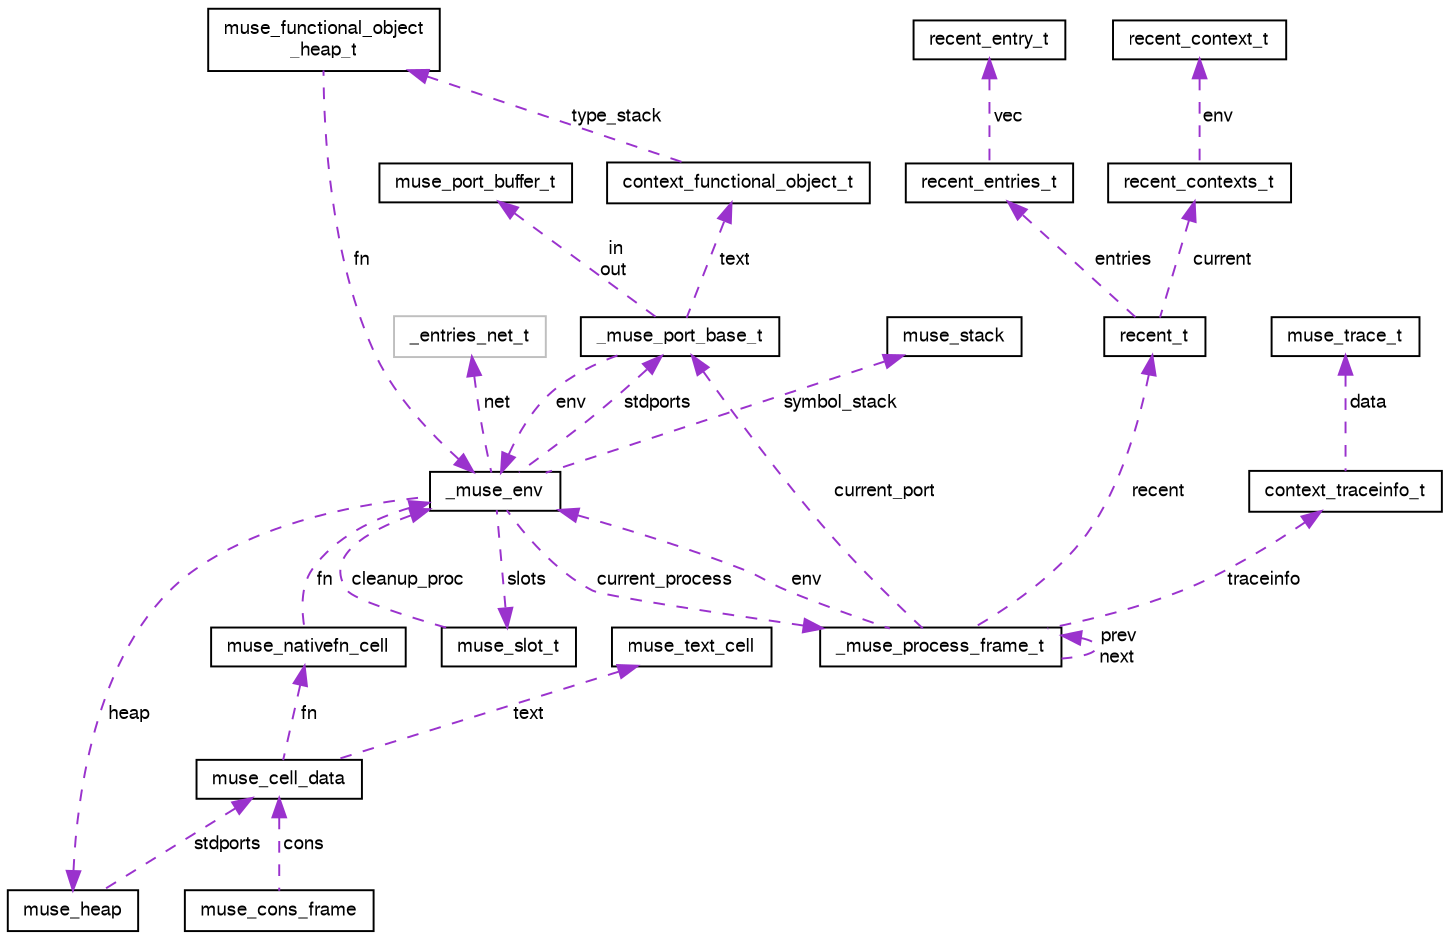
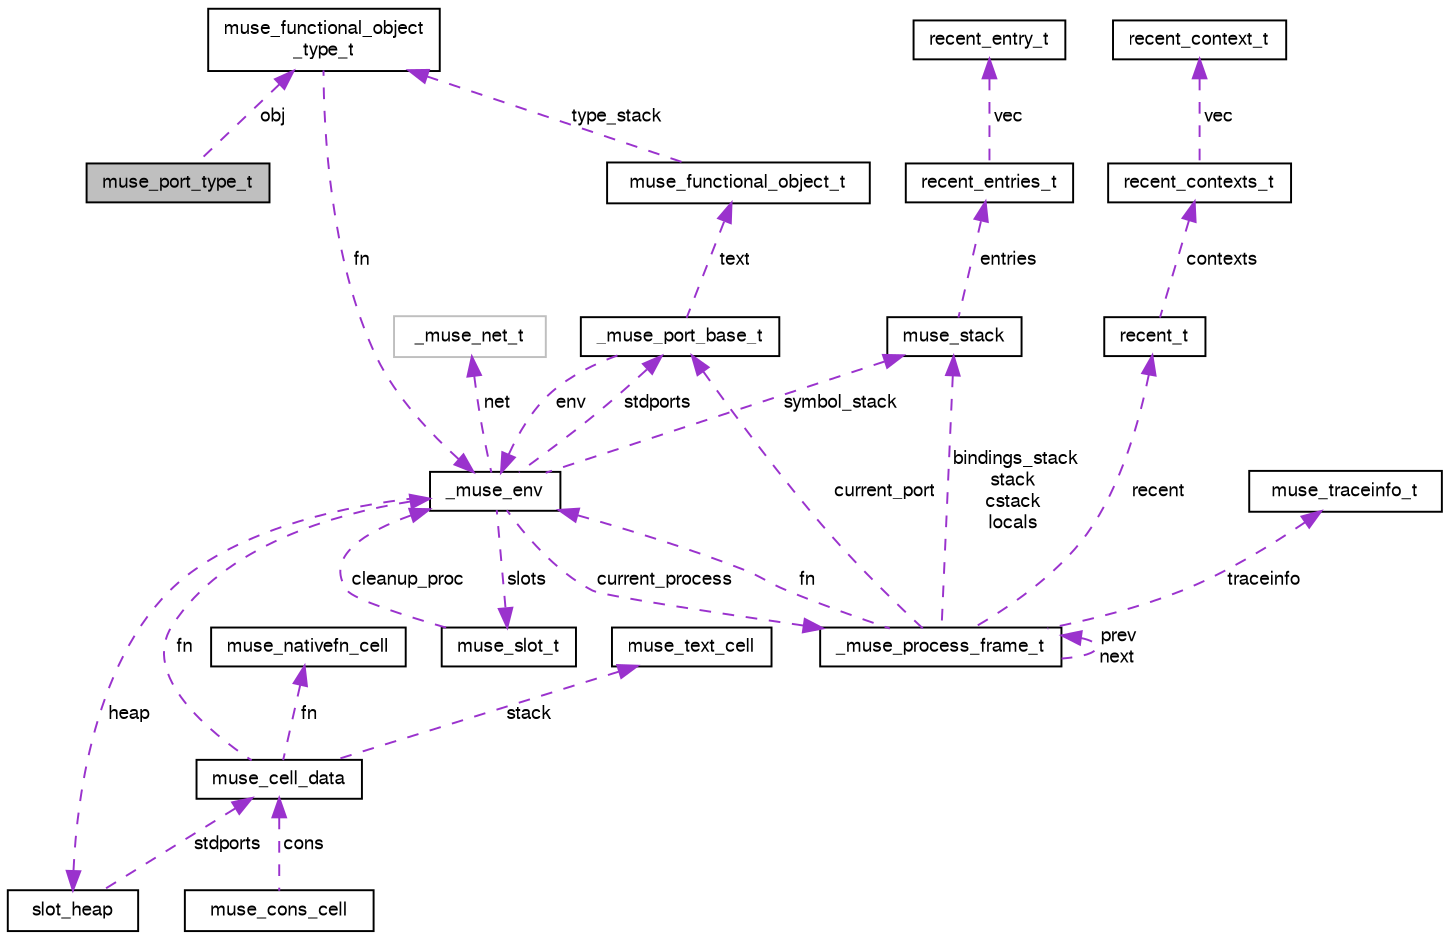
node "muse_functional_object _heap_t": label "muse_functional_object _heap_t" -> "muse_functional_object _type_t"
edge "recent_contexts_t" -> "recent_context_t": label " env" -> " vec"
node "muse_port_type_t": added
node "muse_port_buffer_t": removed
node "context_functional_object_t": label "context_functional_object_t" -> "muse_functional_object_t"
edge "recent_t" -> "recent_contexts_t": label " current" -> " contexts"
edge "recent_t" -> "recent_entries_t": now "muse_stack" -> "recent_entries_t"
node "_entries_net_t": label "_entries_net_t" -> "_muse_net_t"
node "muse_trace_t": removed
node "context_traceinfo_t": label "context_traceinfo_t" -> "muse_traceinfo_t"
edge "_muse_process_frame_t" -> "muse_stack": added, label "bindings_stack stack cstack locals"
edge "muse_nativefn_cell" -> "_muse_env": now "muse_cell_data" -> "_muse_env"
edge "_muse_process_frame_t" -> "_muse_env": label " env" -> " fn"
edge "muse_cell_data" -> "muse_text_cell": label " text" -> " stack"
node "muse_heap": label "muse_heap" -> "slot_heap"
node "muse_cons_frame": label "muse_cons_frame" -> "muse_cons_cell"
